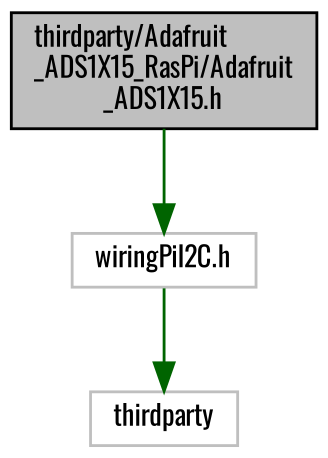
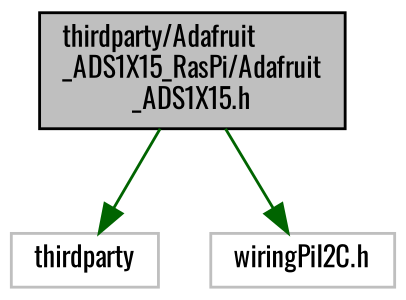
edge "wiringPiI2C.h" -> "thirdparty": now "thirdparty/Adafruit _ADS1X15_RasPi/Adafruit _ADS1X15.h" -> "thirdparty"
